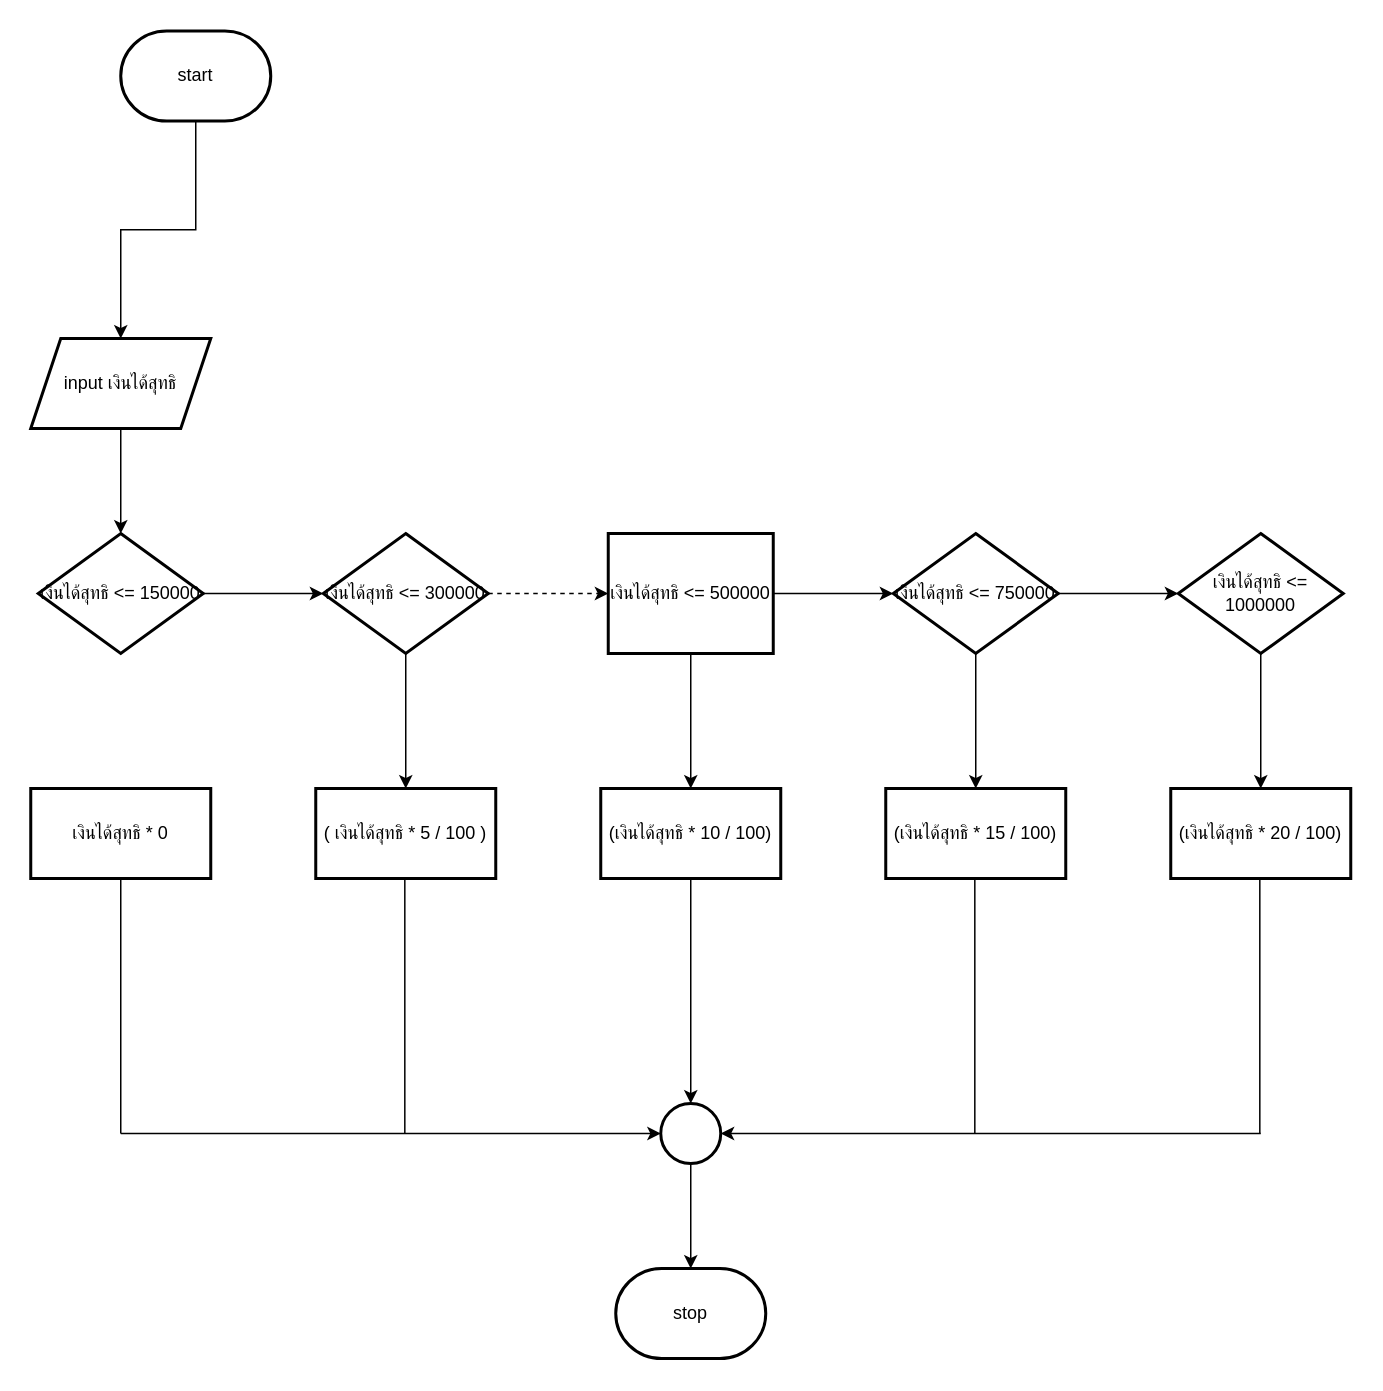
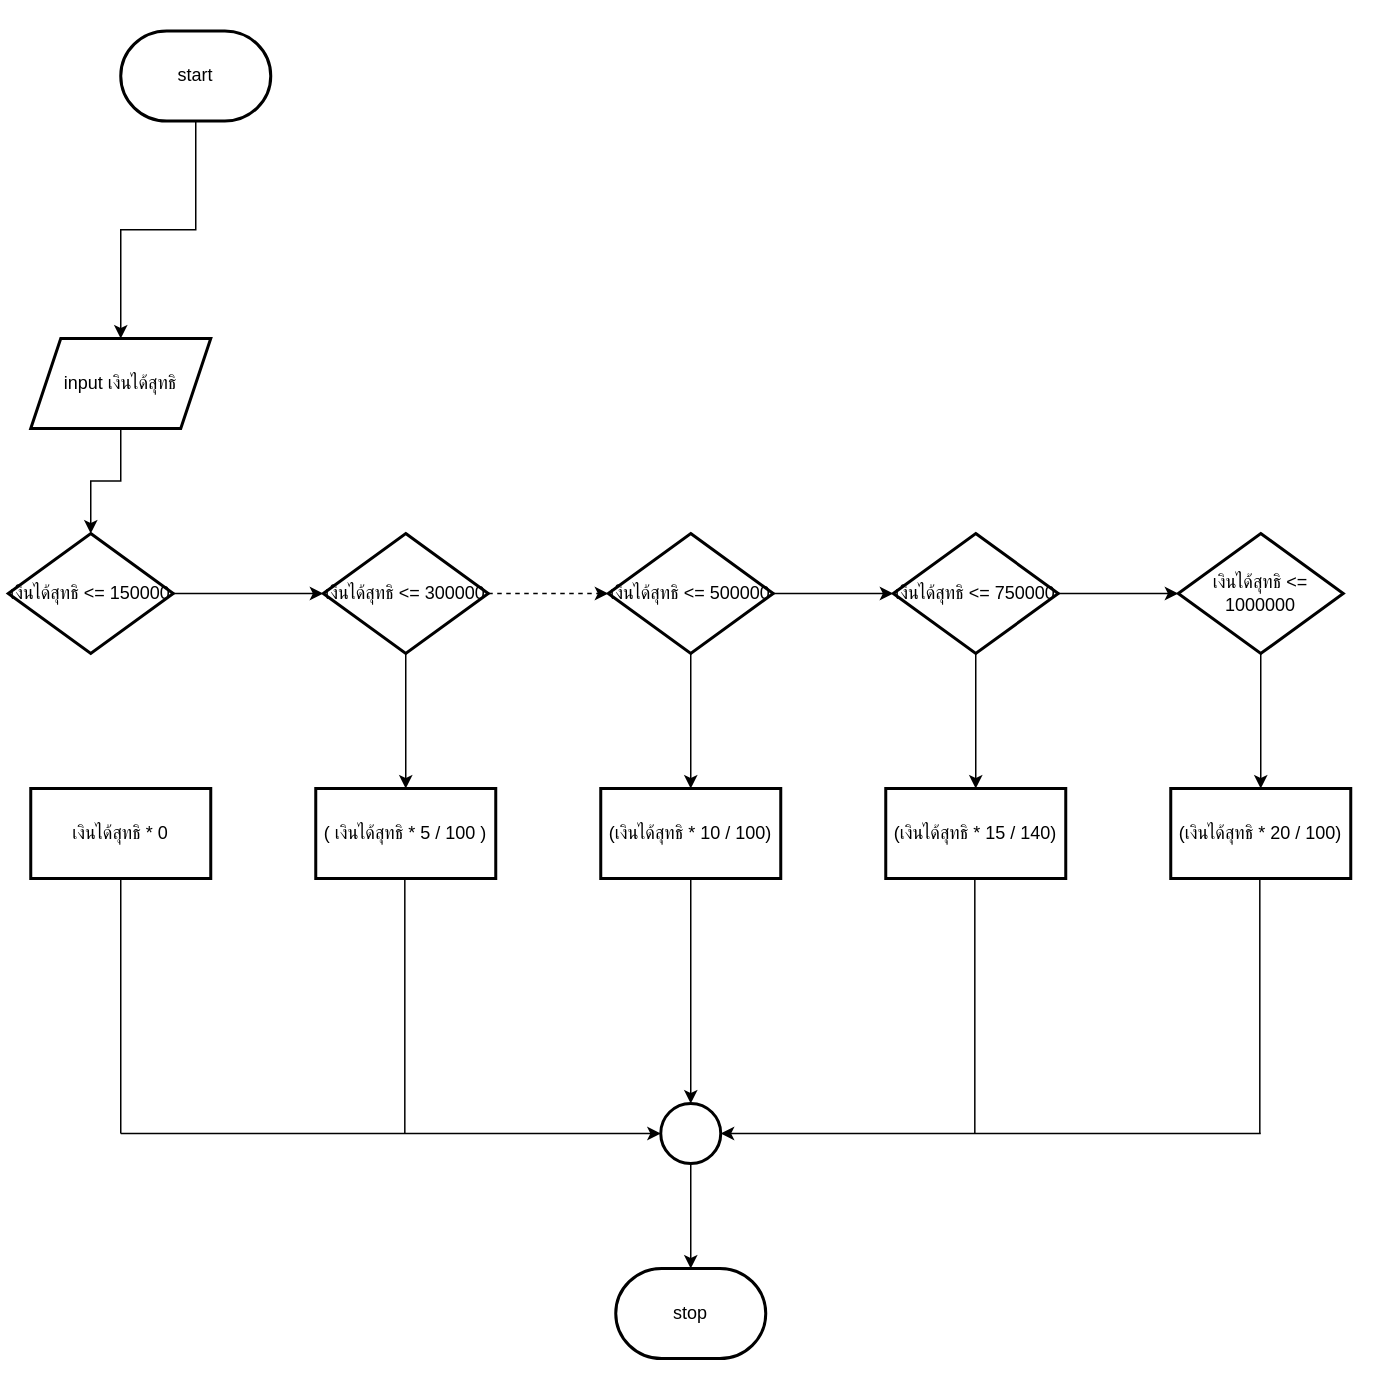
node "เงินได้สุทธิ <= 150000": moved (121, 593) -> (91, 593)
node "เงินได้สุทธิ <= 500000": shape rectangle -> diamond
node "(เงินได้สุทธิ * 15 / 100)": label "(เงินได้สุทธิ * 15 / 100)" -> "(เงินได้สุทธิ * 15 / 140)"
